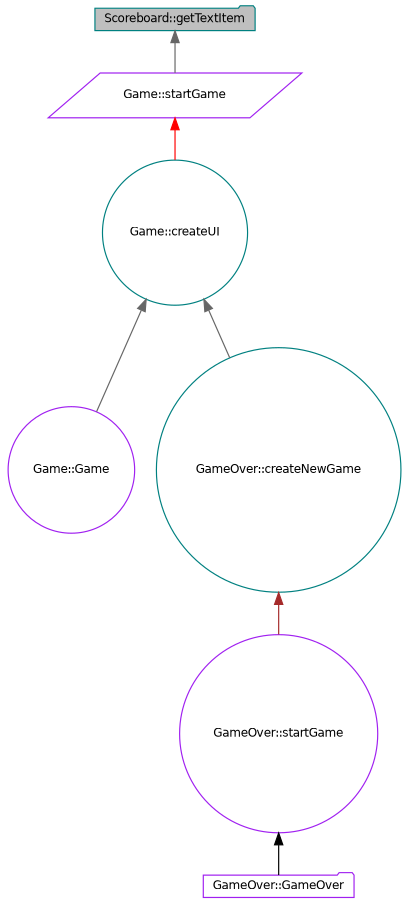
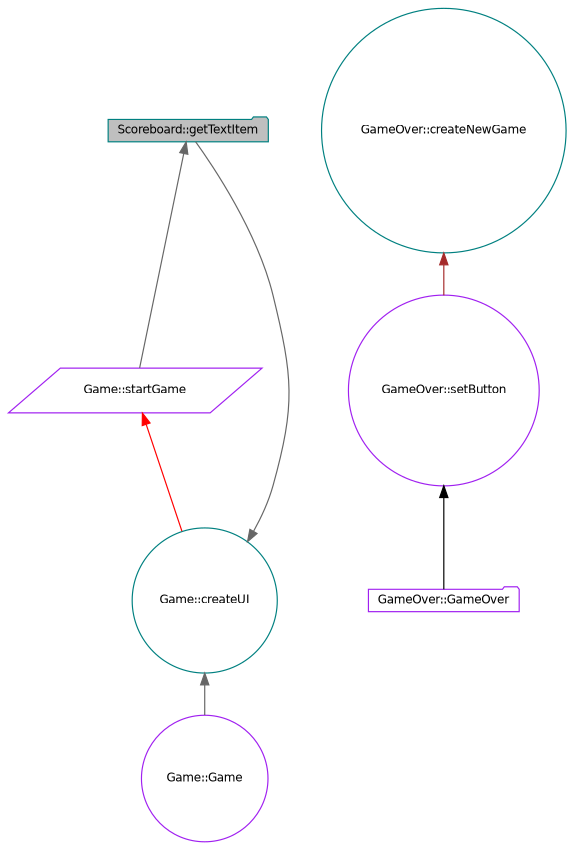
edge "GameOver::createNewGame" -> "Game::createUI": now "Scoreboard::getTextItem" -> "Game::createUI"
node "GameOver::startGame": label "GameOver::startGame" -> "GameOver::setButton"
